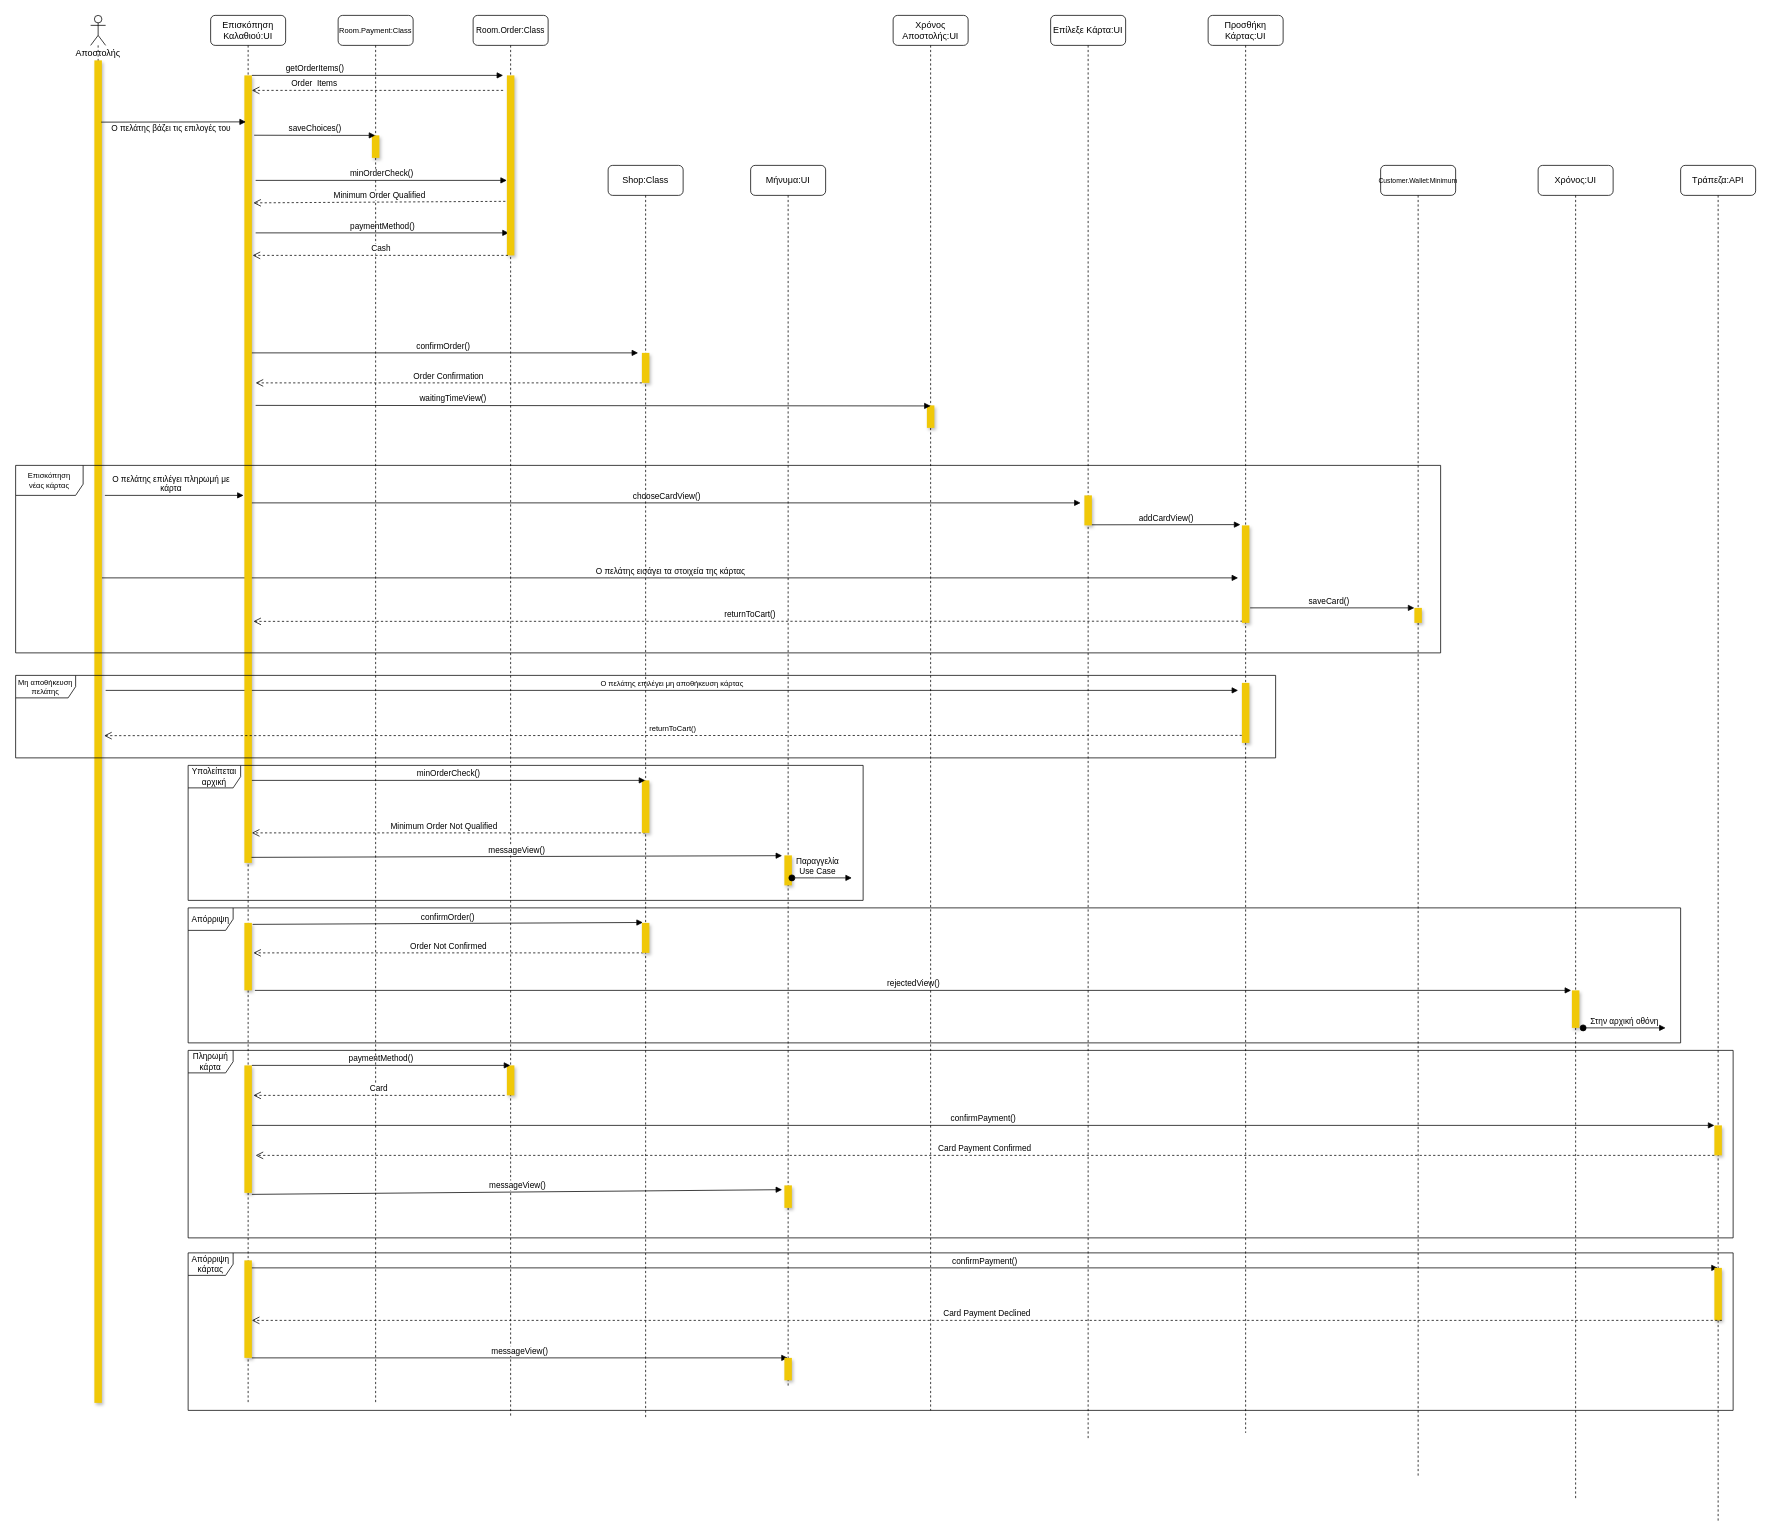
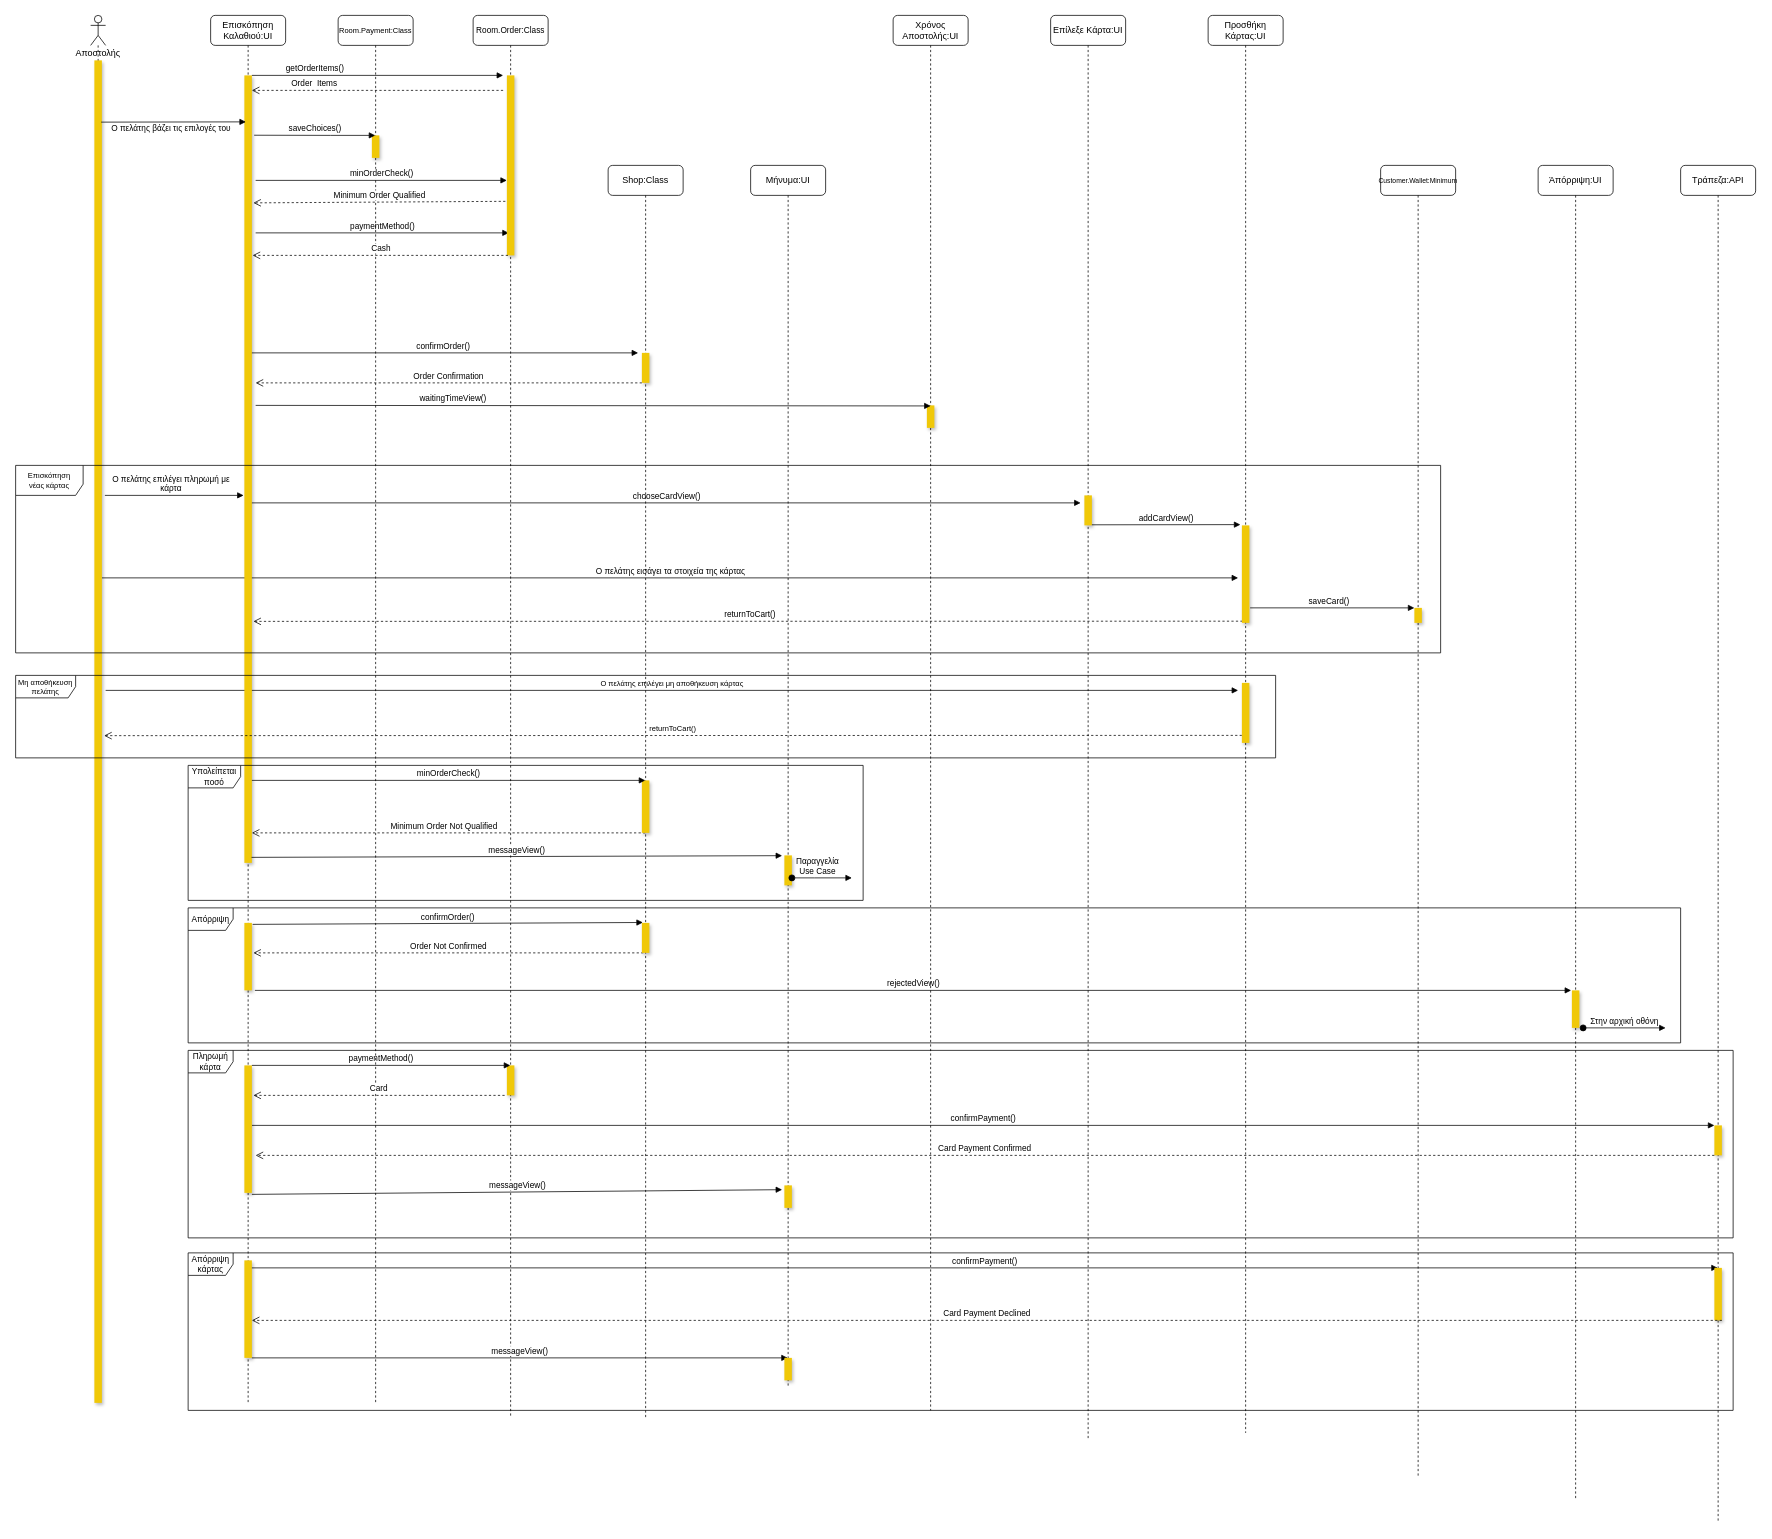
node "Χρόνος:UI": label "Χρόνος:UI" -> "Άπόρριψη:UI"
node "Υπολείπεται αρχική": label "Υπολείπεται αρχική" -> "Υπολείπεται ποσό"
